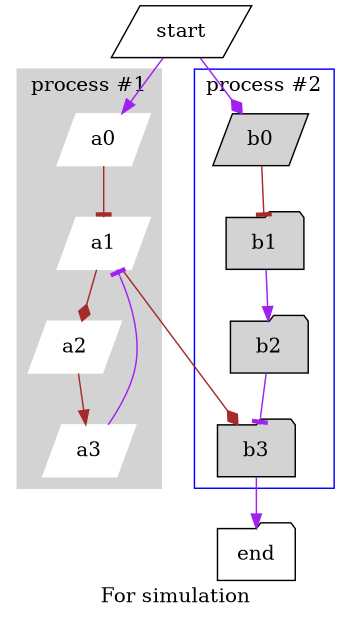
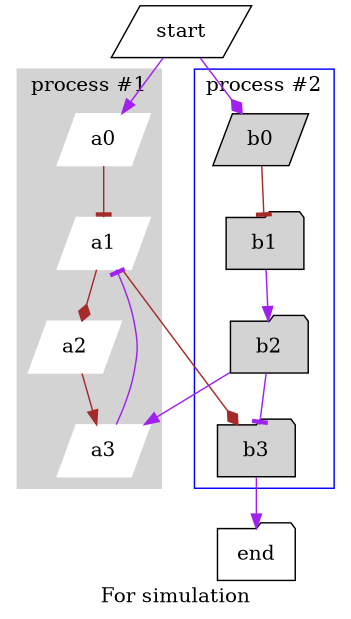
edge "b2" -> "a3": added
